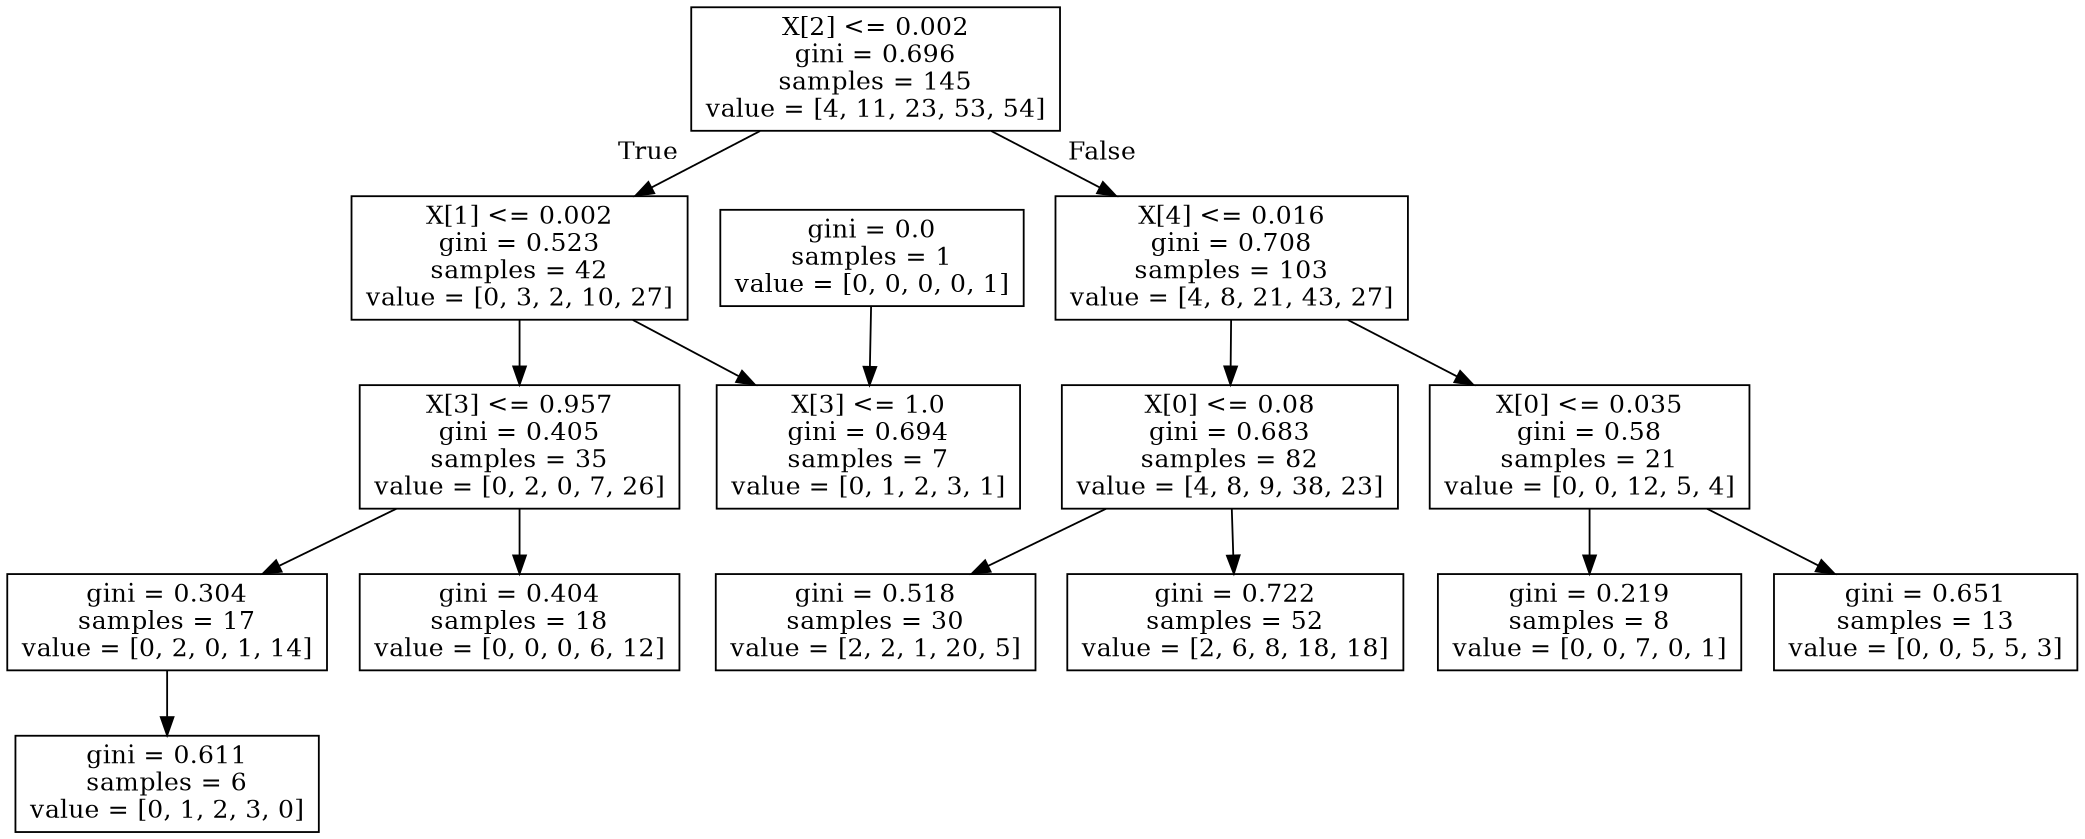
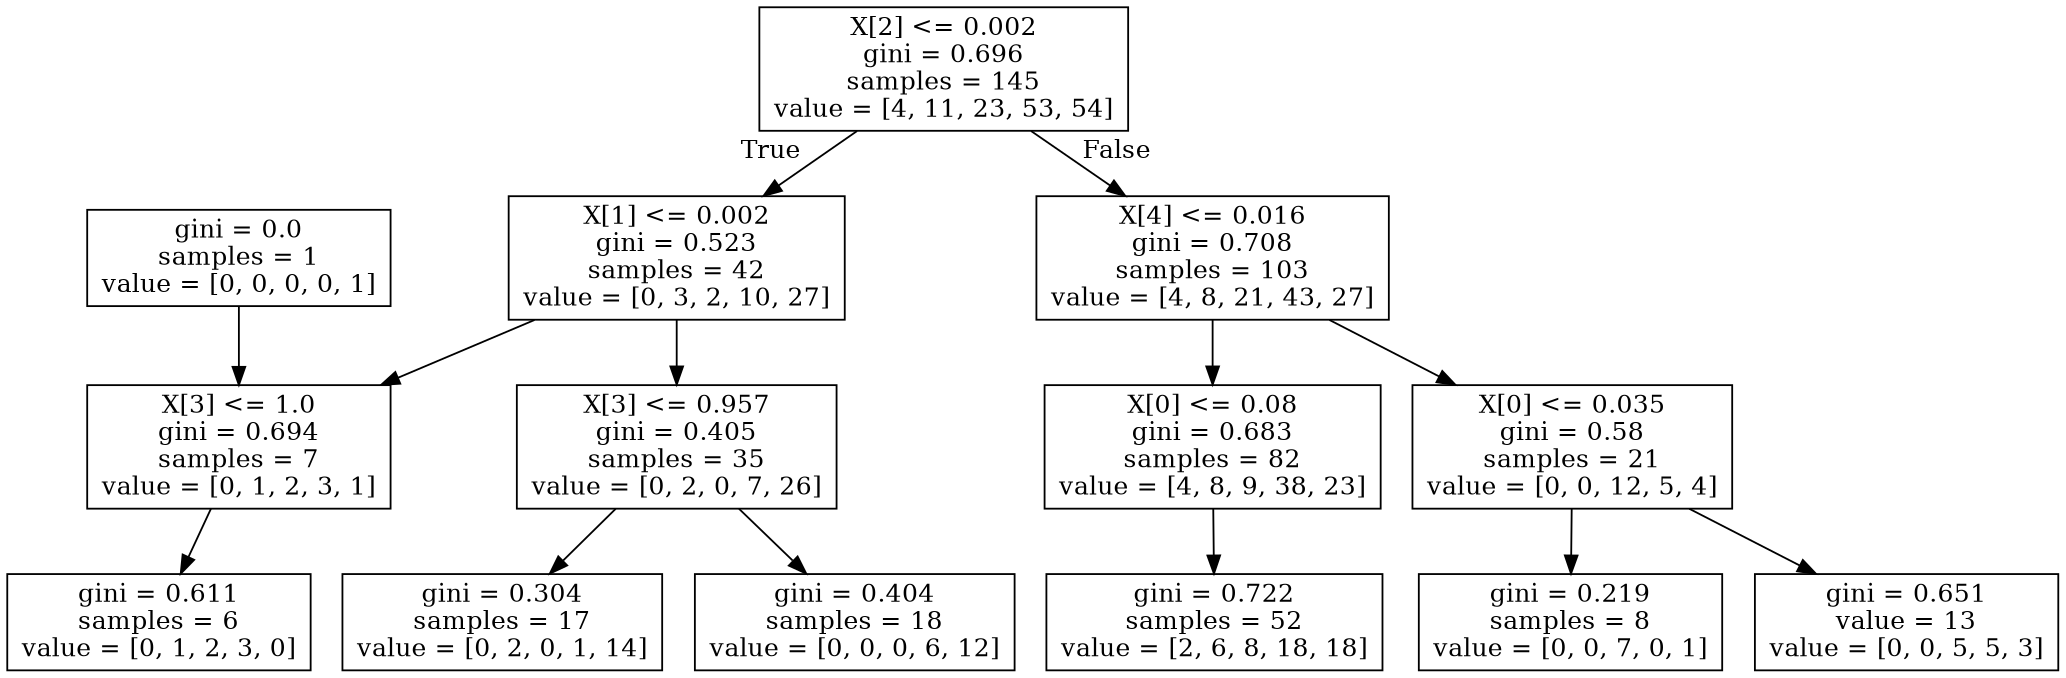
node "gini = 0.518 samples = 30 value = [2, 2, 1, 20, 5]": removed
node "gini = 0.651 samples = 13 value = [0, 0, 5, 5, 3]": label "gini = 0.651 samples = 13 value = [0, 0, 5, 5, 3]" -> "gini = 0.651 value = 13 value = [0, 0, 5, 5, 3]"
edge "gini = 0.304 samples = 17 value = [0, 2, 0, 1, 14]" -> "gini = 0.611 samples = 6 value = [0, 1, 2, 3, 0]": now "X[3] <= 1.0 gini = 0.694 samples = 7 value = [0, 1, 2, 3, 1]" -> "gini = 0.611 samples = 6 value = [0, 1, 2, 3, 0]"
